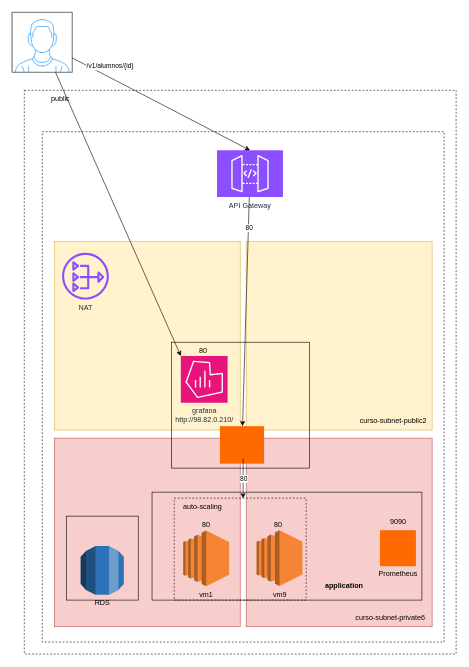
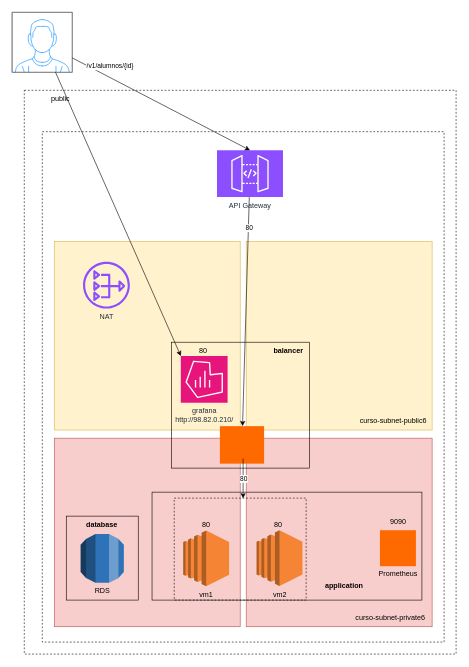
node "NAT": moved (86, 276) -> (107, 285)
node "balancer": added
node "curso-subnet-public2": label "curso-subnet-public2" -> "curso-subnet-public6"
node "auto-scaling": removed
node "database": added
node "RDS": moved (102, 571) -> (102, 559)
node "vm9": label "vm9" -> "vm2"
